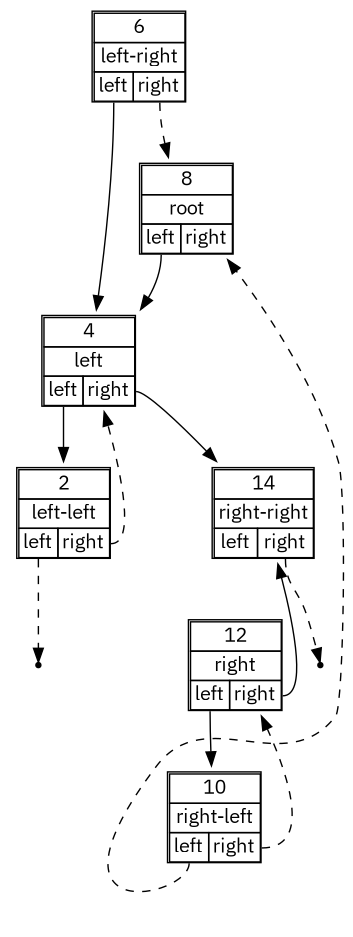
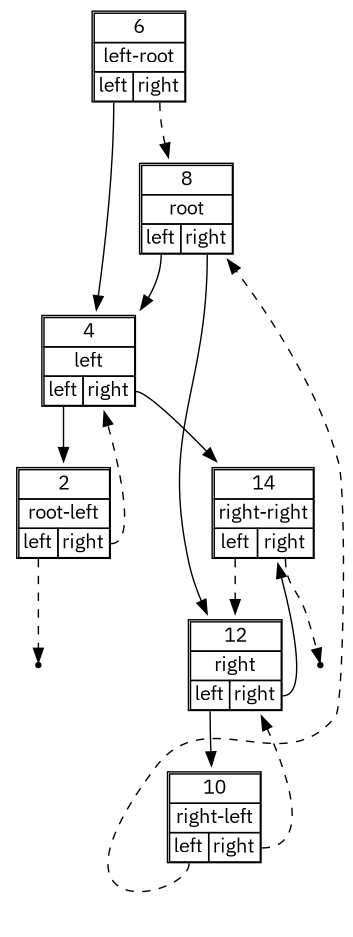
node "6": text "left-right" -> "left-root"
edge "8" -> "12": added
node "2": text "left-left" -> "root-left"
edge "14" -> "12": added
